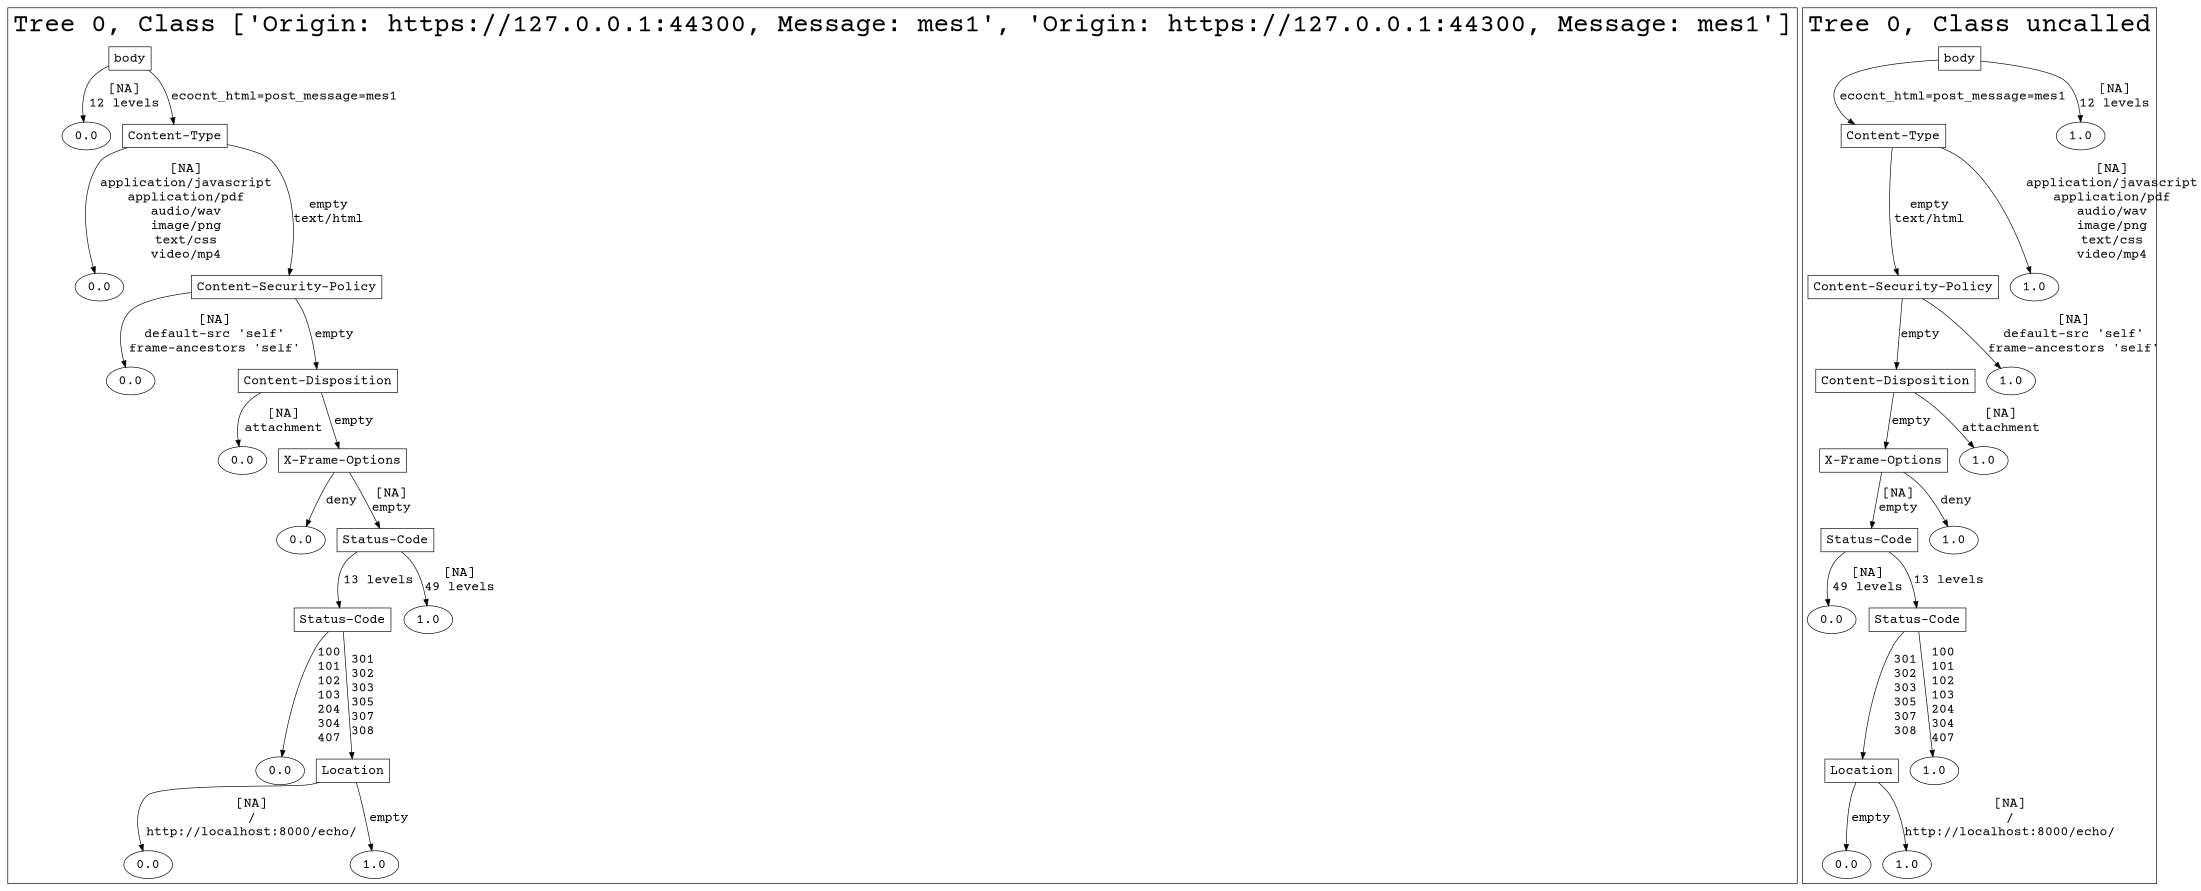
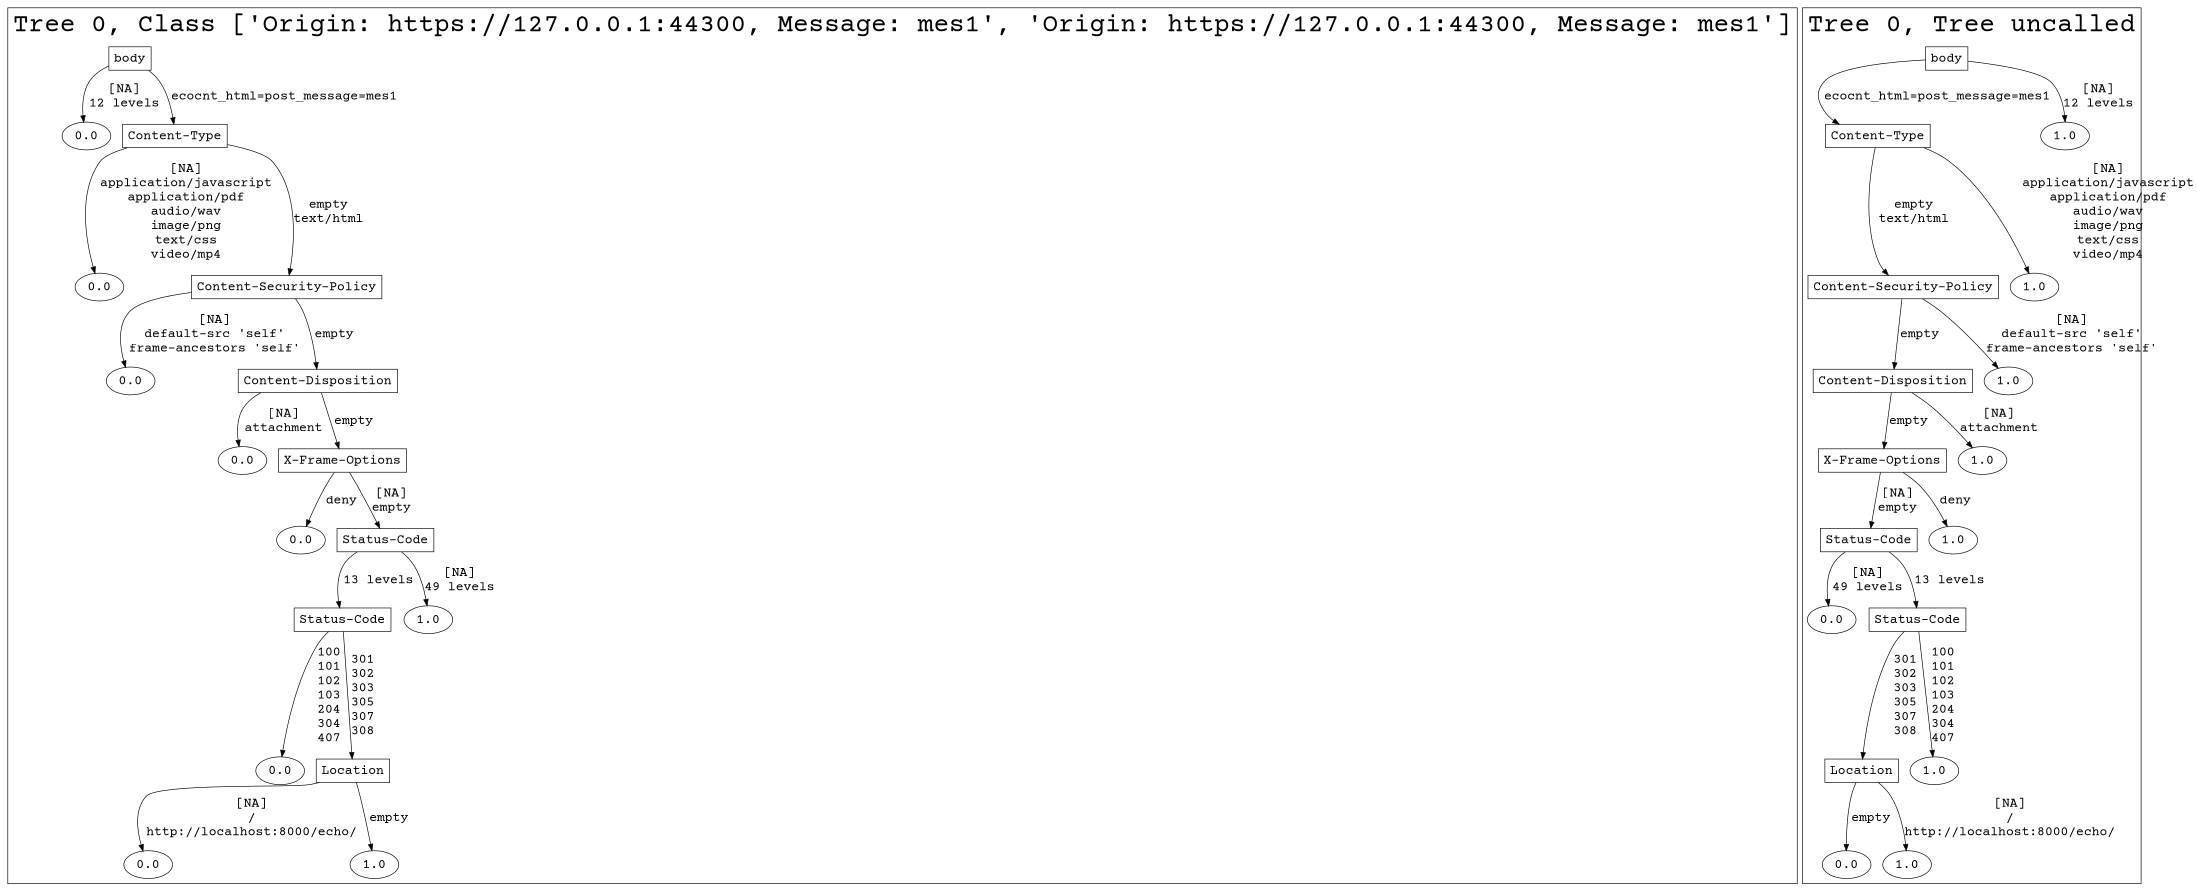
cluster "Tree 0, Class uncalled": label "Tree 0, Class uncalled" -> "Tree 0, Tree uncalled"
